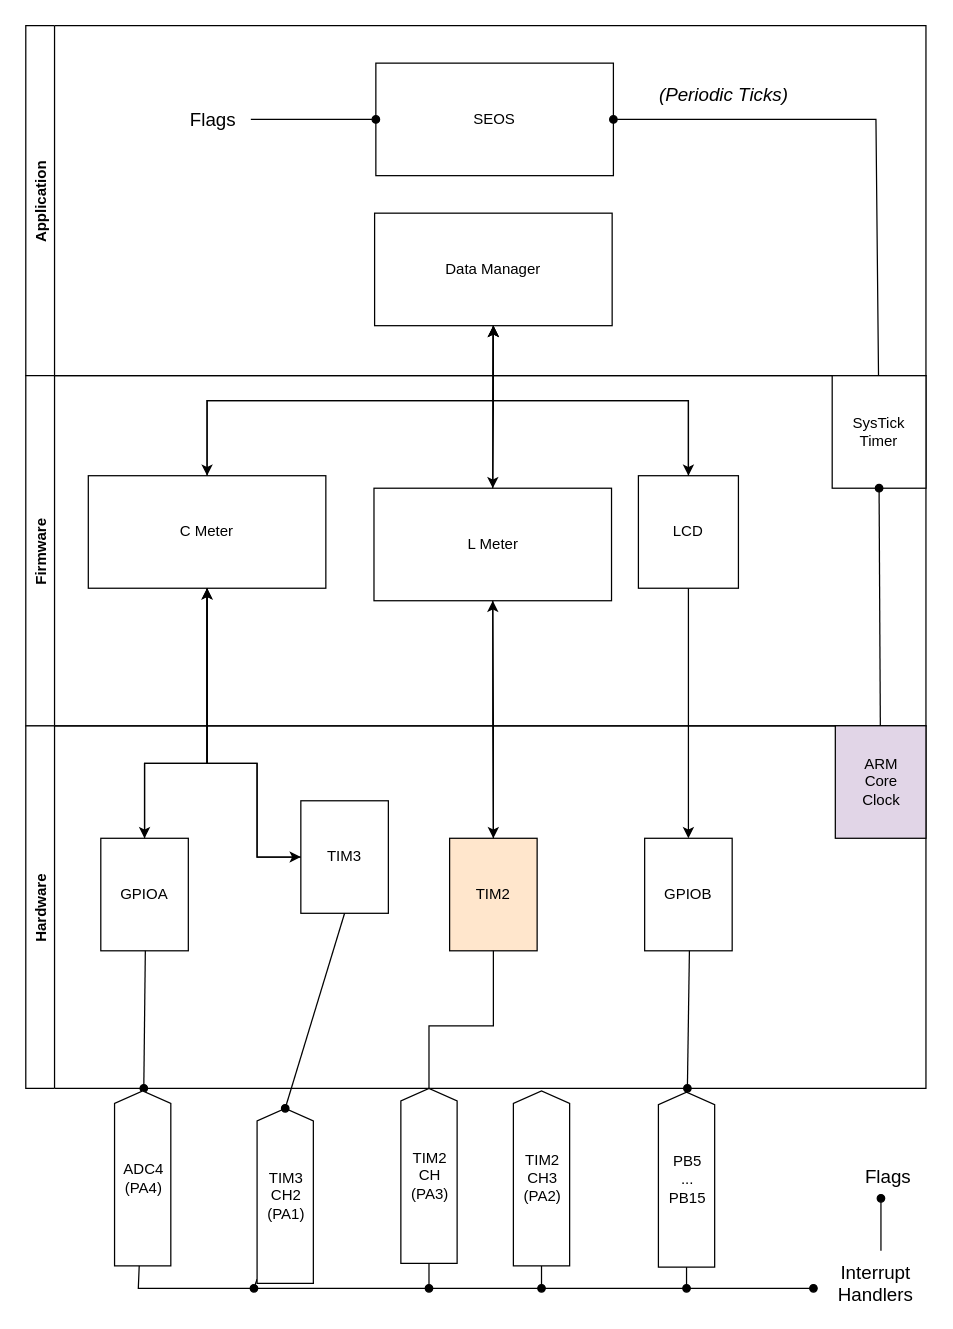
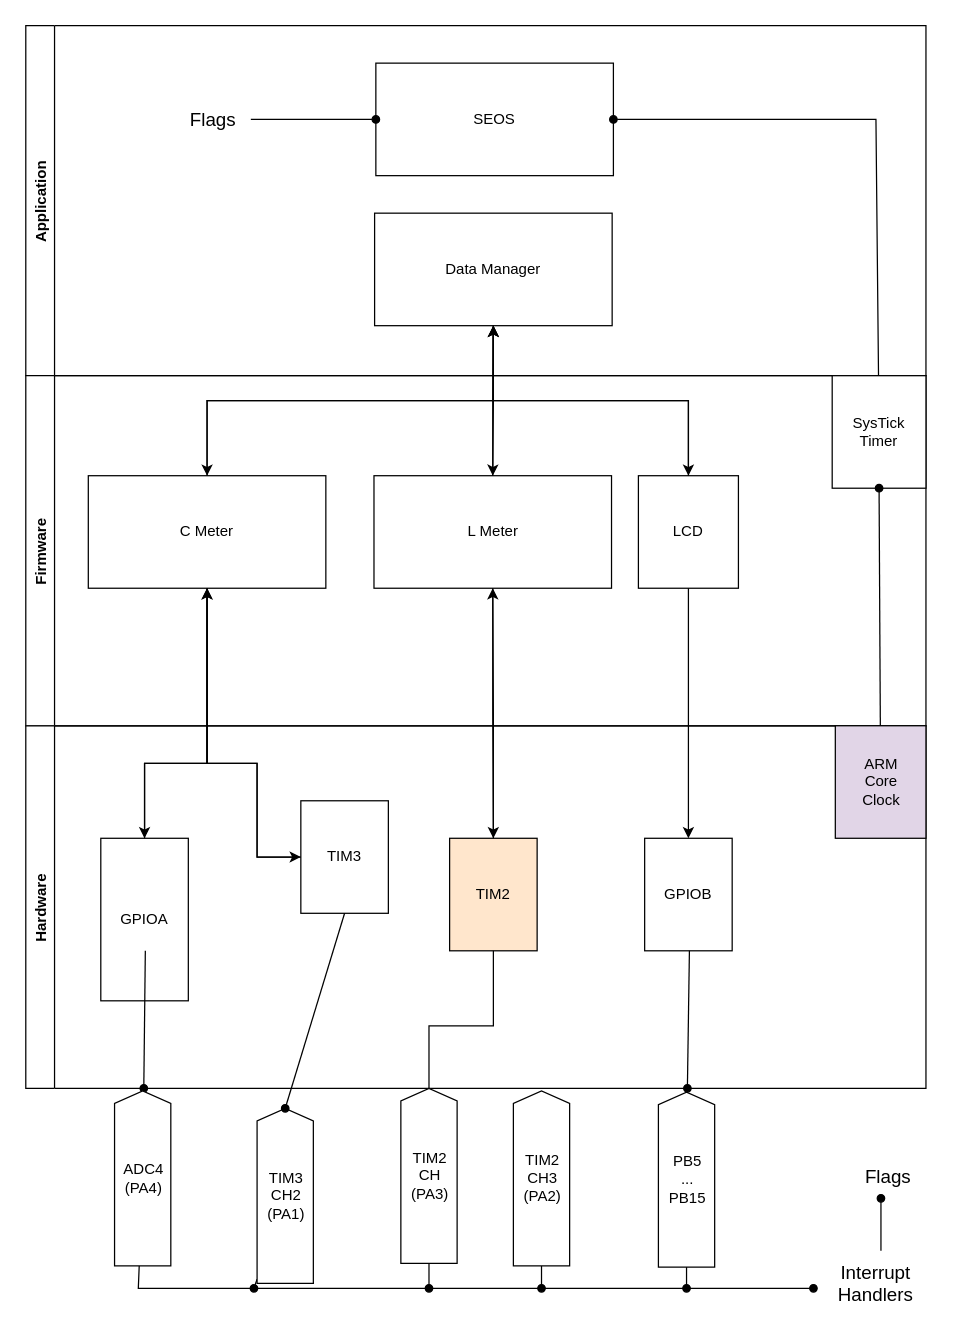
node "(Periodic Ticks)": removed
node "L Meter": moved (493, 544) -> (493, 532)
node "GPIOA": size 88x113 -> 88x163
